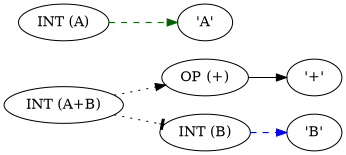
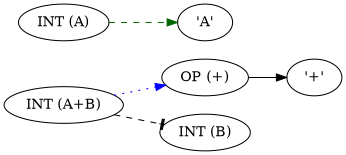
edge "INT (A+B)" -> "OP (+)": color black -> blue
edge "INT (A+B)" -> "INT (B)": style dotted -> dashed
node "'B'": removed
